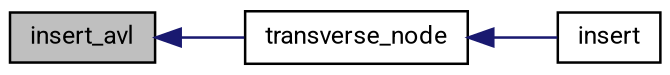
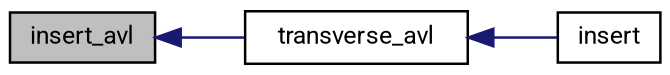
node "transverse_node": label "transverse_node" -> "transverse_avl"
